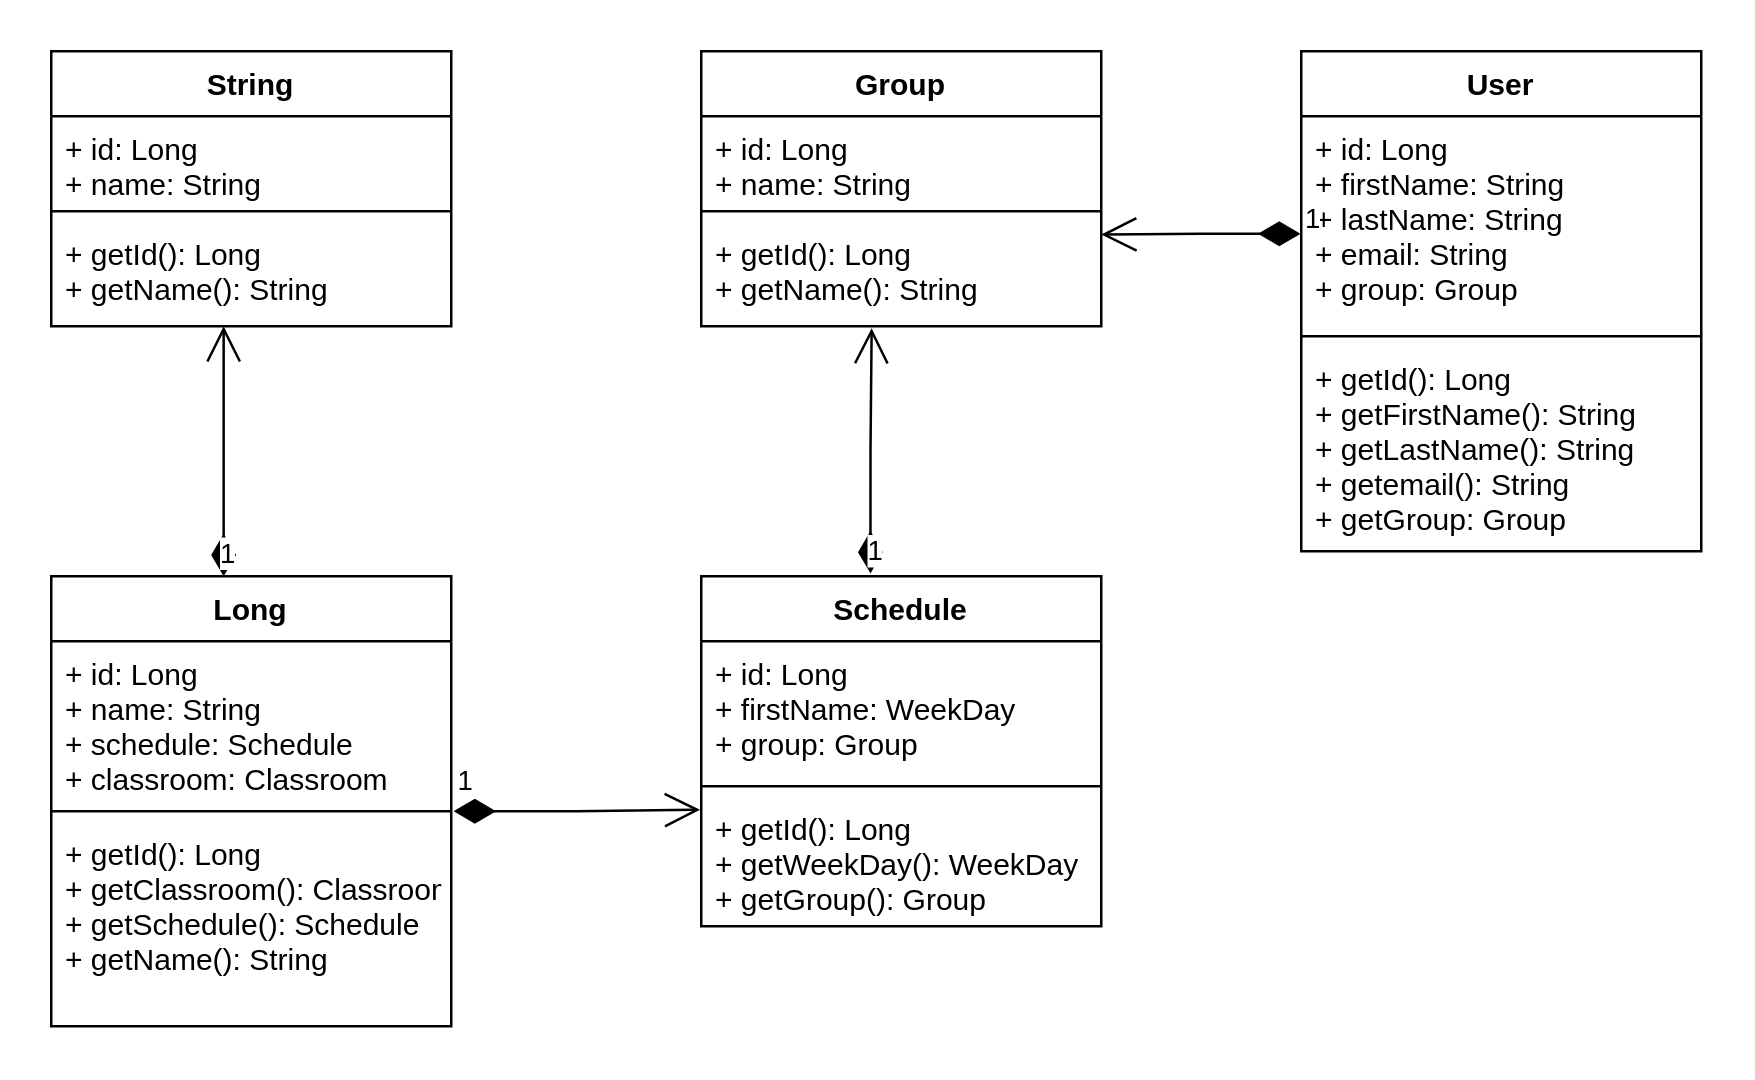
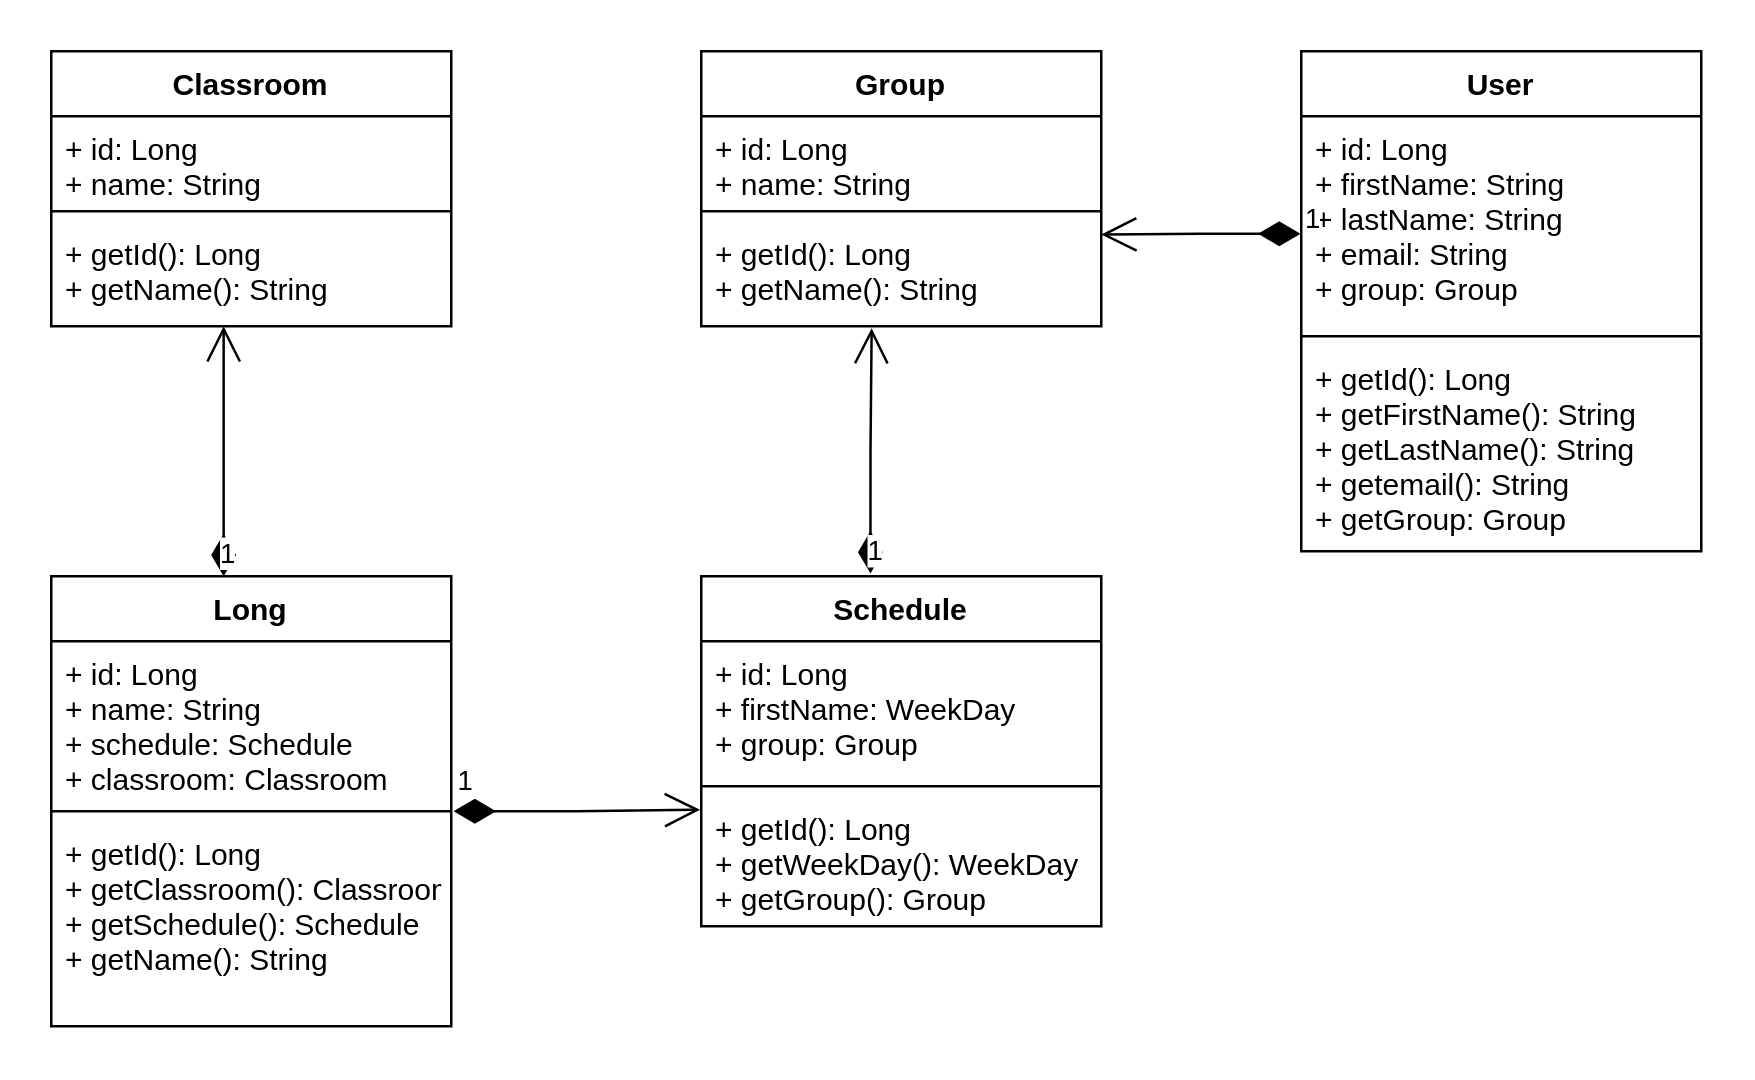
node "String": label "String" -> "Classroom"
